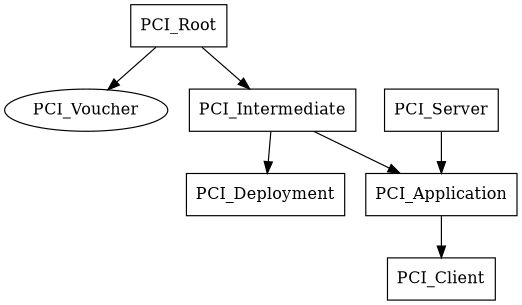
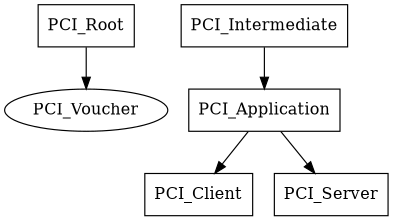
edge "PCI_Root" -> "PCI_Intermediate": removed
edge "PCI_Server" -> "PCI_Application": reversed
node "PCI_Deployment": removed
